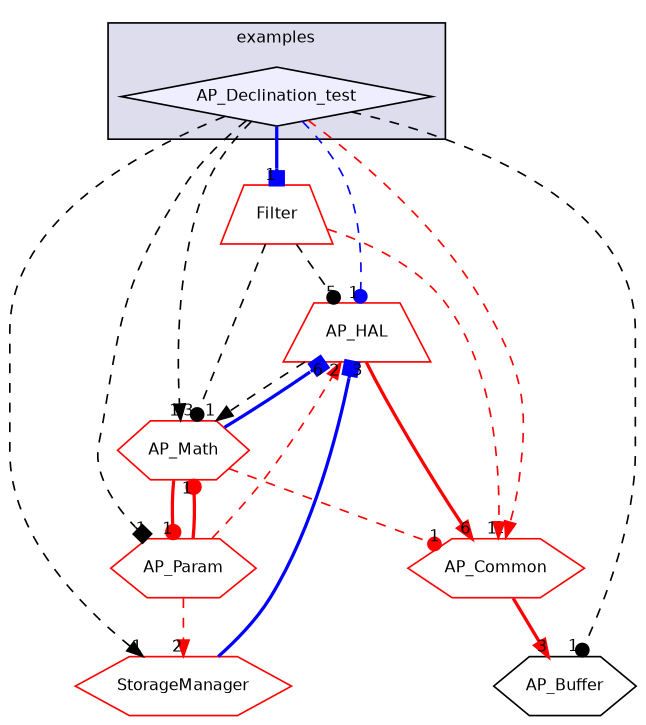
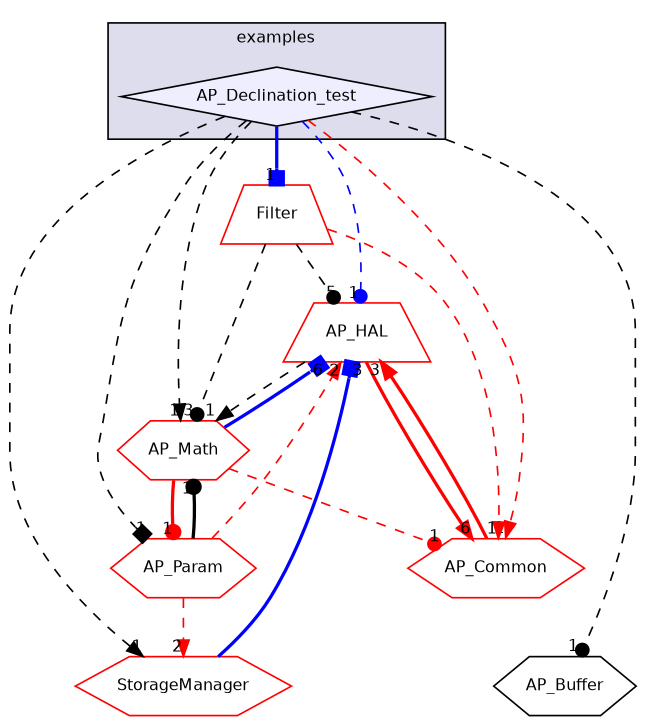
edge "AP_Param" -> "AP_Math": color red -> black
edge "AP_Common" -> "AP_Buffer": now "AP_Common" -> "AP_HAL"
